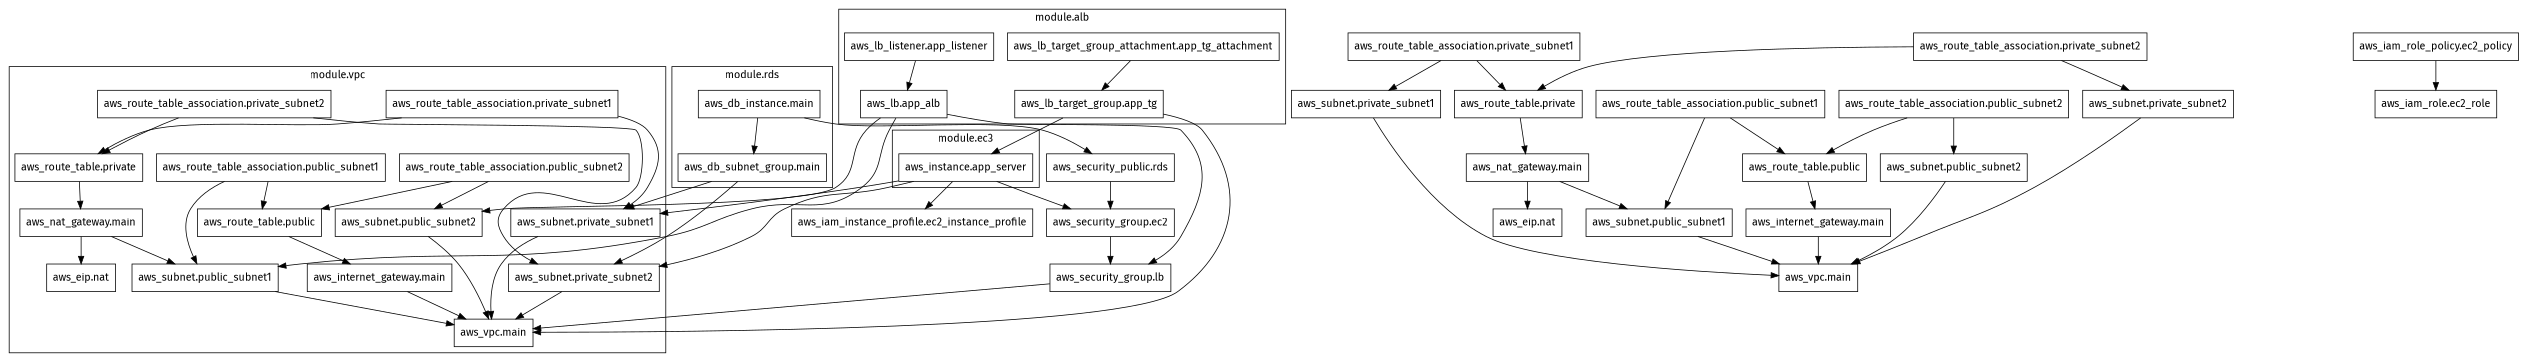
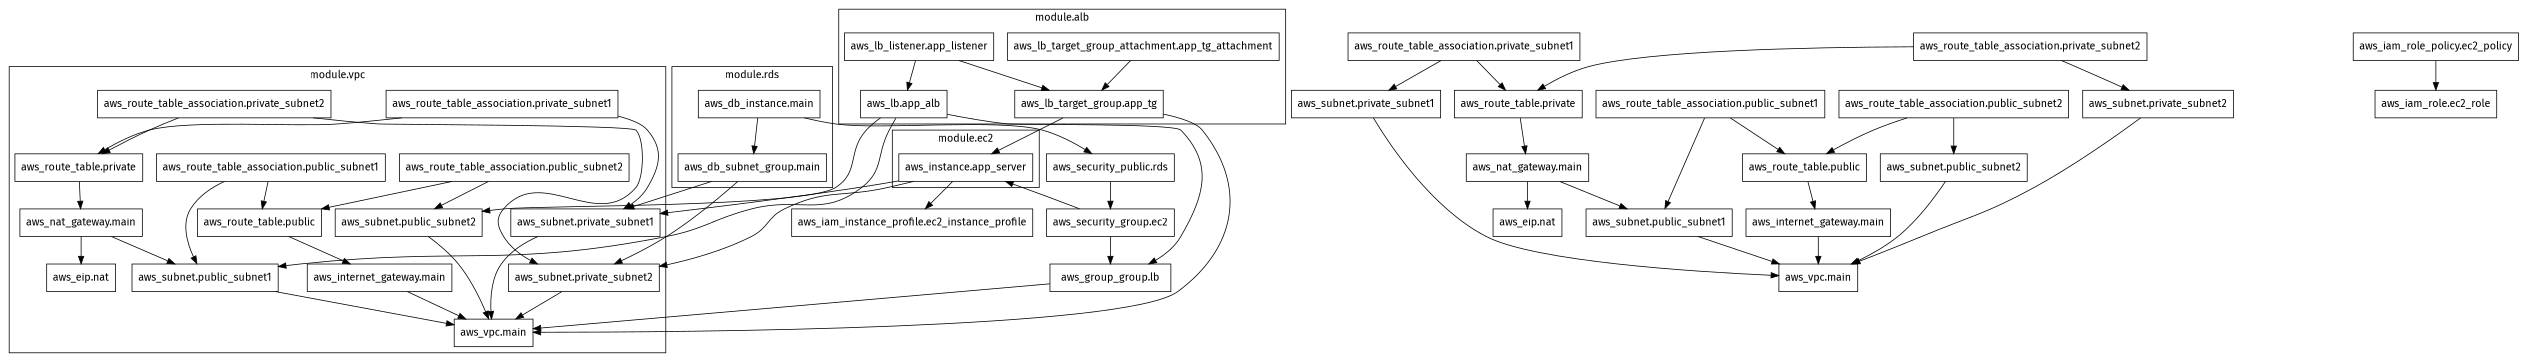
edge "aws_lb_listener.app_listener" -> "aws_lb_target_group.app_tg": added
cluster "module.ec3": label "module.ec3" -> "module.ec2"
edge "aws_instance.app_server" -> "aws_security_group.ec2": reversed
node "aws_security_group.lb": label "aws_security_group.lb" -> "aws_group_group.lb"
